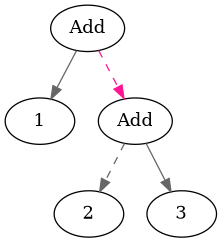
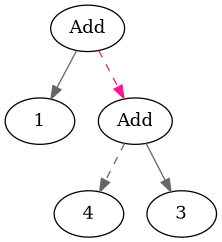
node "2": label "2" -> "4"
